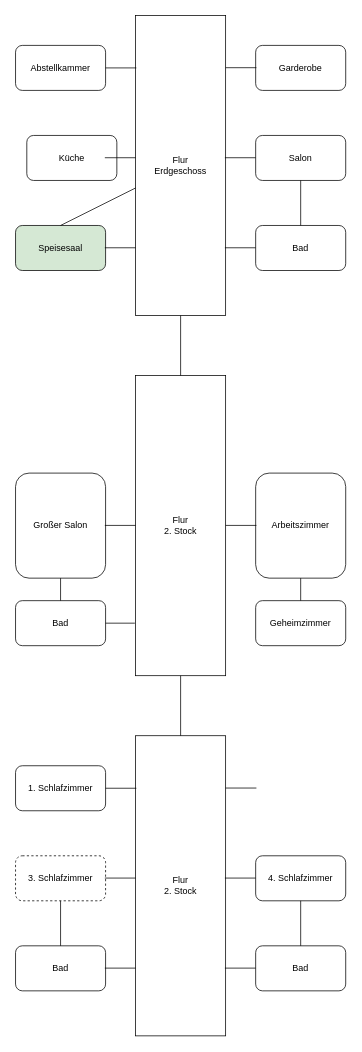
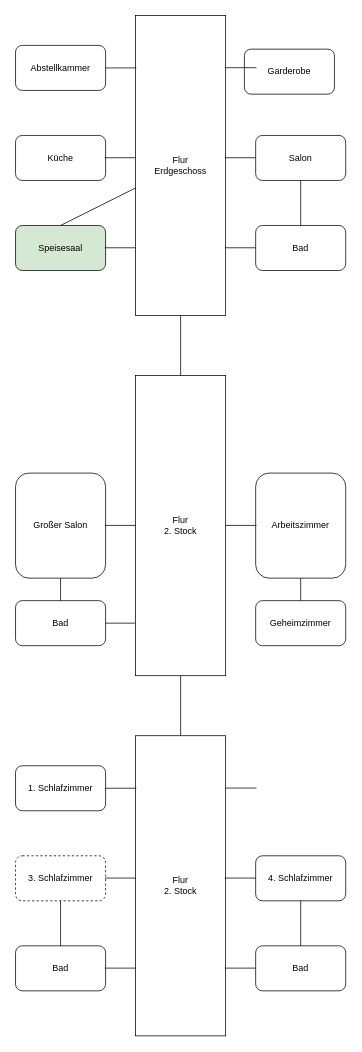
node "Garderobe": moved (300, 68) -> (289, 72)
node "Küche": moved (72, 158) -> (60, 158)
